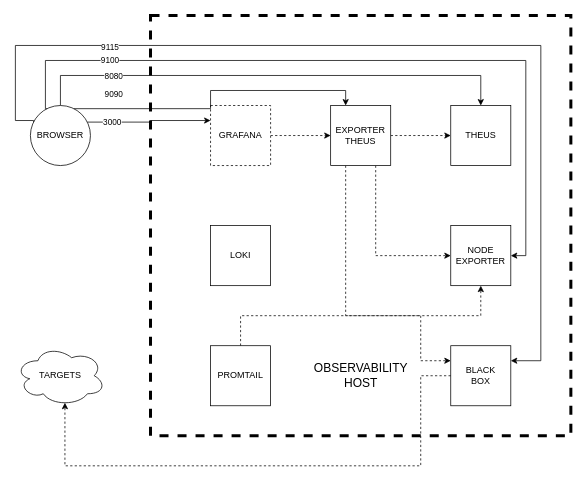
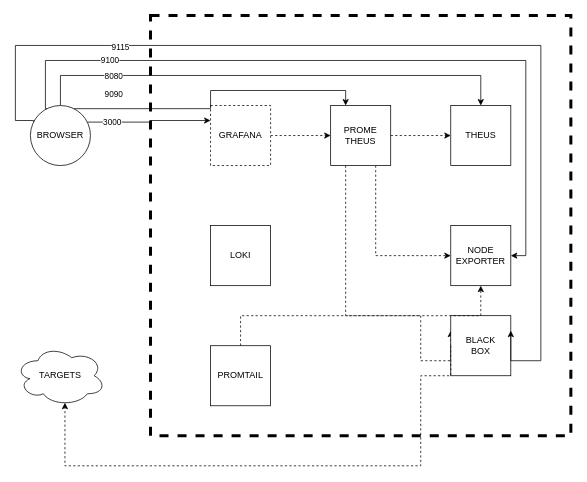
node "EXPORTER THEUS": label "EXPORTER THEUS" -> "PROME THEUS"
node "OBSERVABILITY HOST": removed
node "BLACK BOX": moved (480, 375) -> (480, 345)
